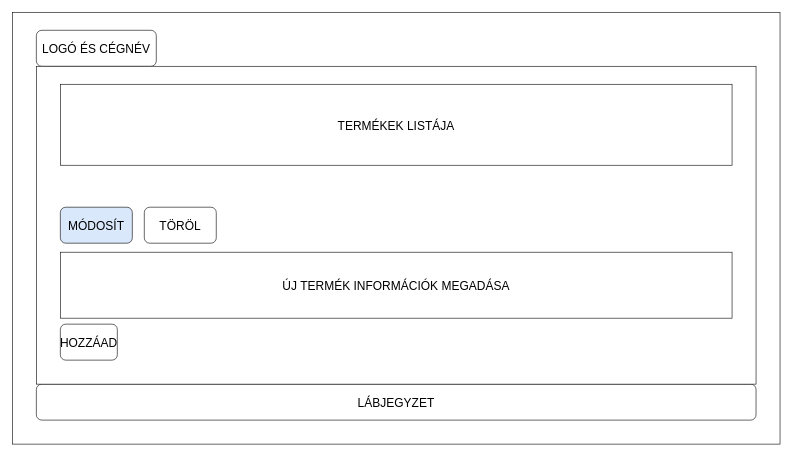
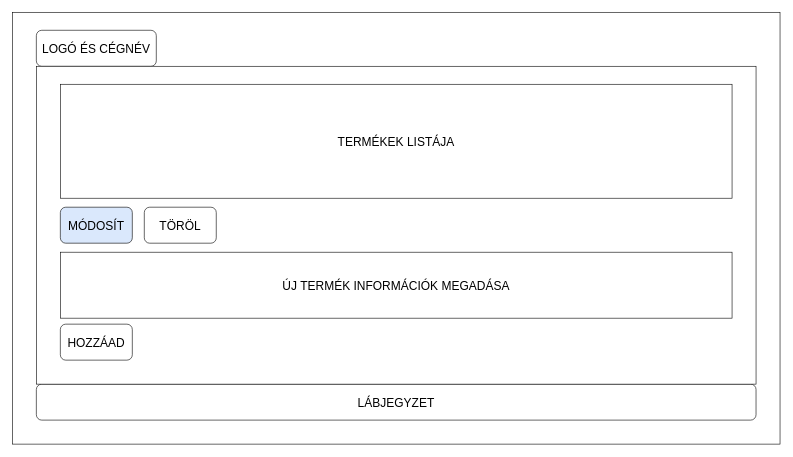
node "TERMÉKEK LISTÁJA": size 672x81 -> 672x114
node "HOZZÁAD": size 57x36 -> 72x36
